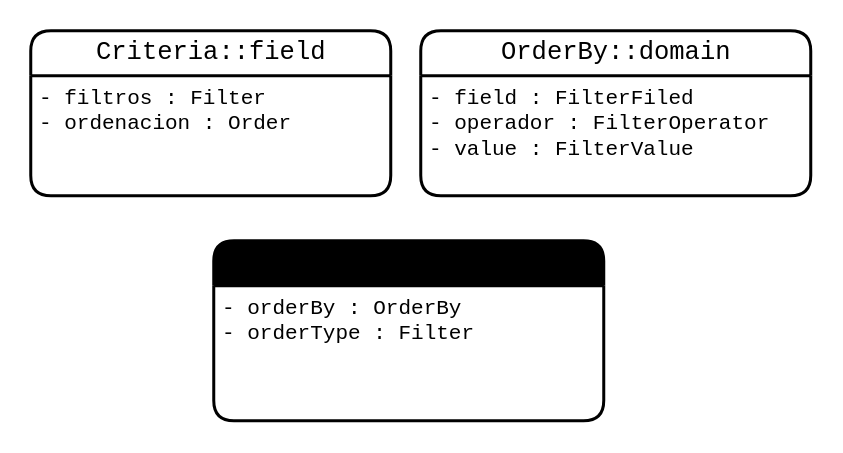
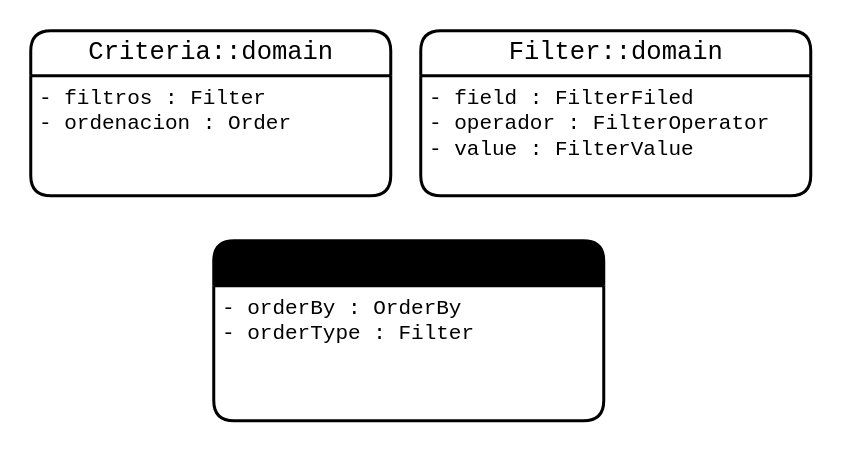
node "Criteria::field": label "Criteria::field" -> "Criteria::domain"
node "OrderBy::domain": label "OrderBy::domain" -> "Filter::domain"
